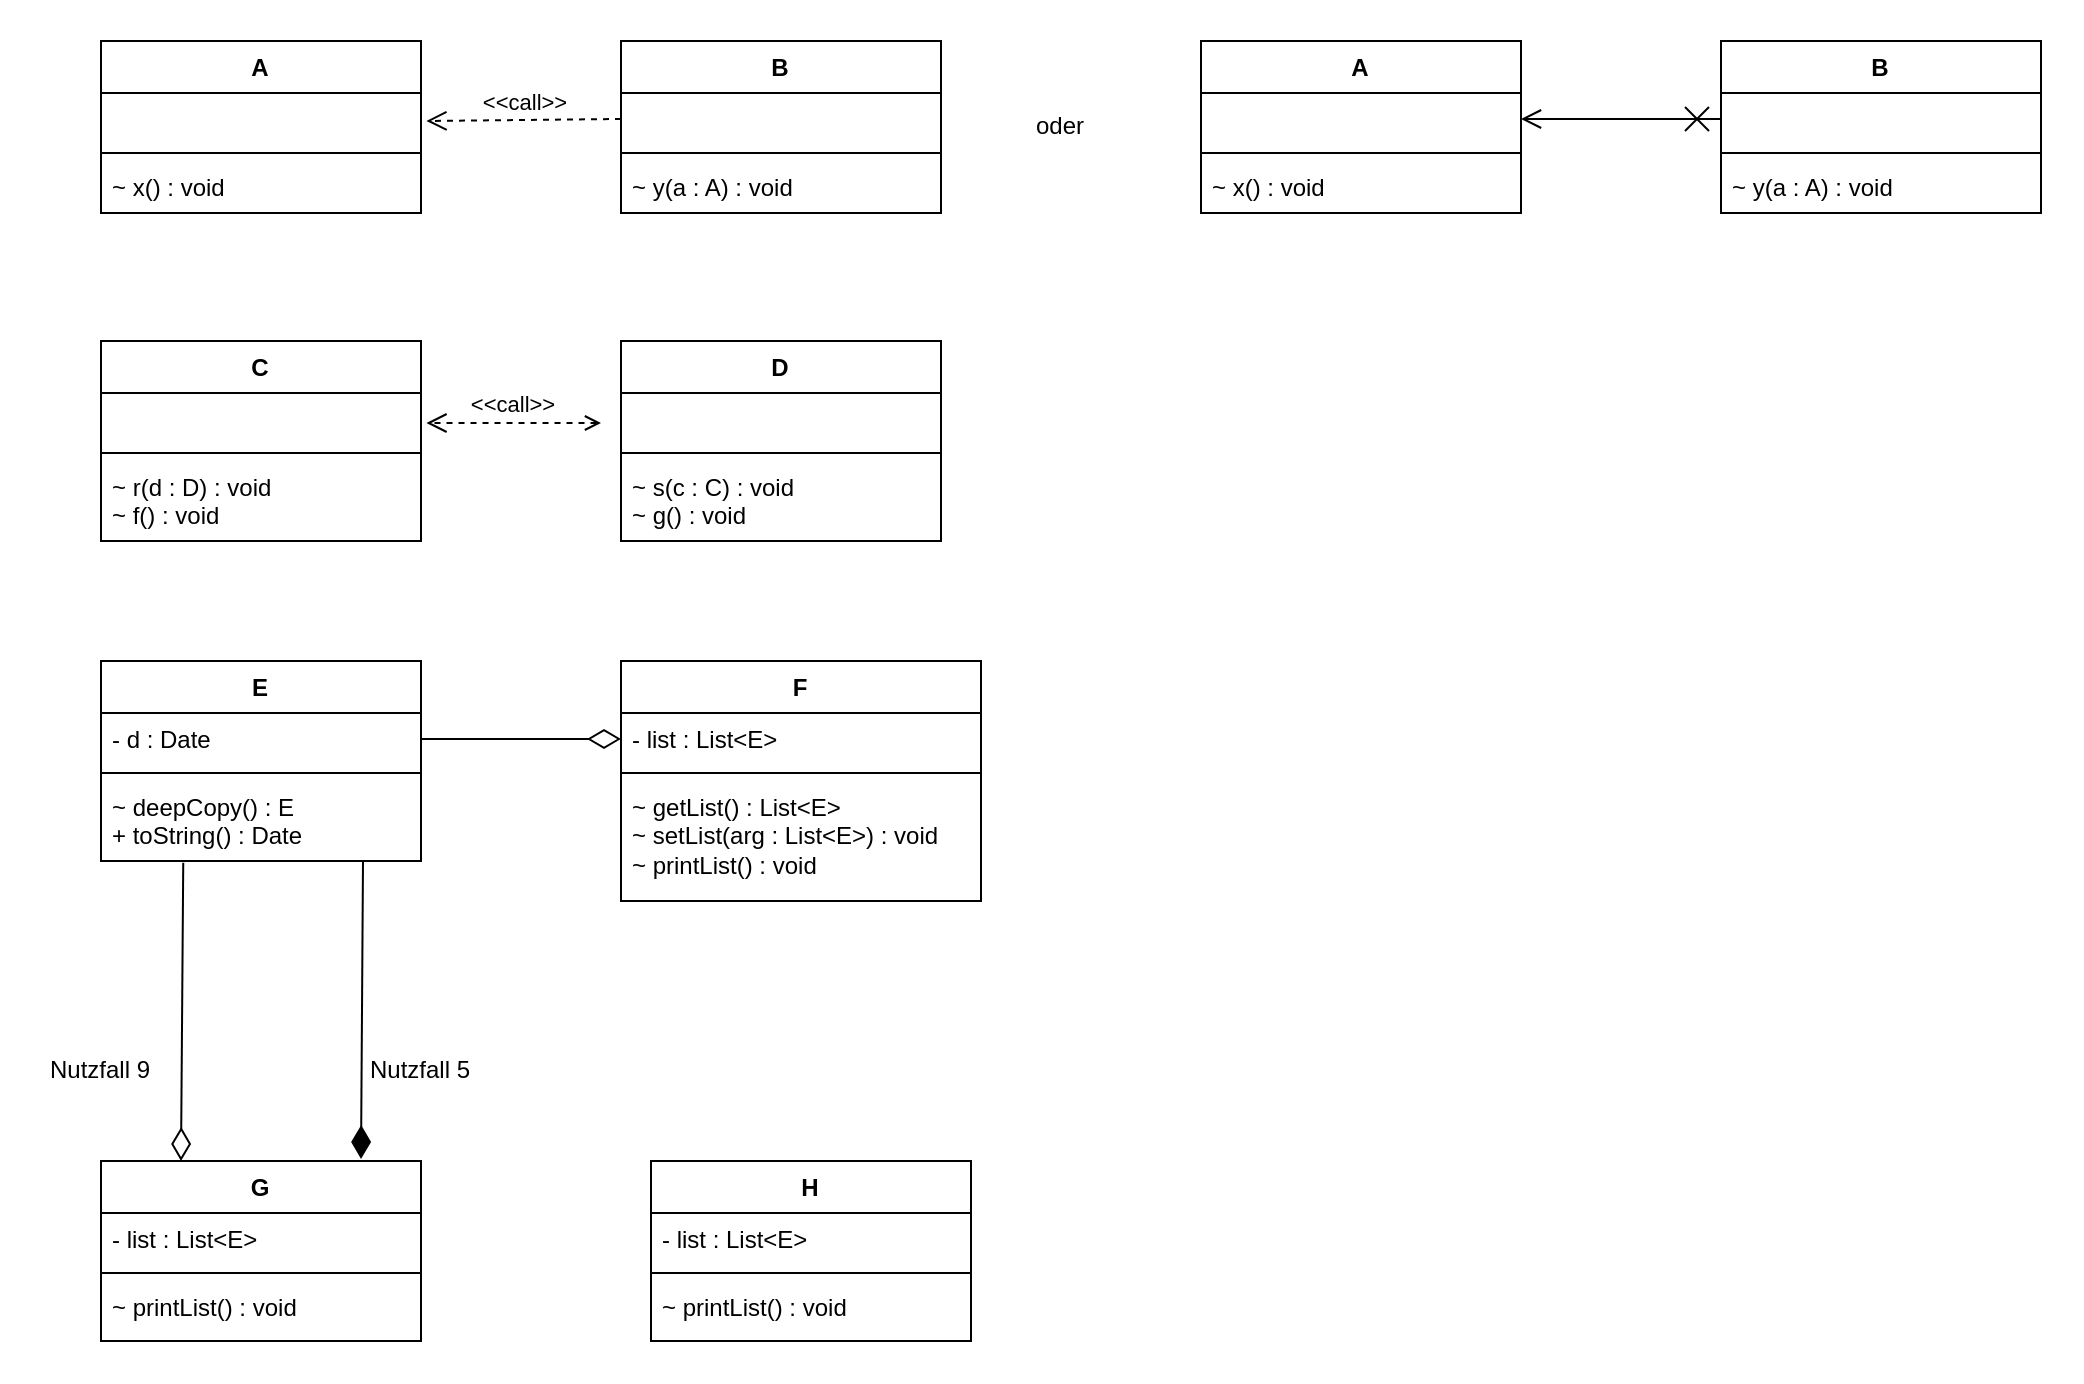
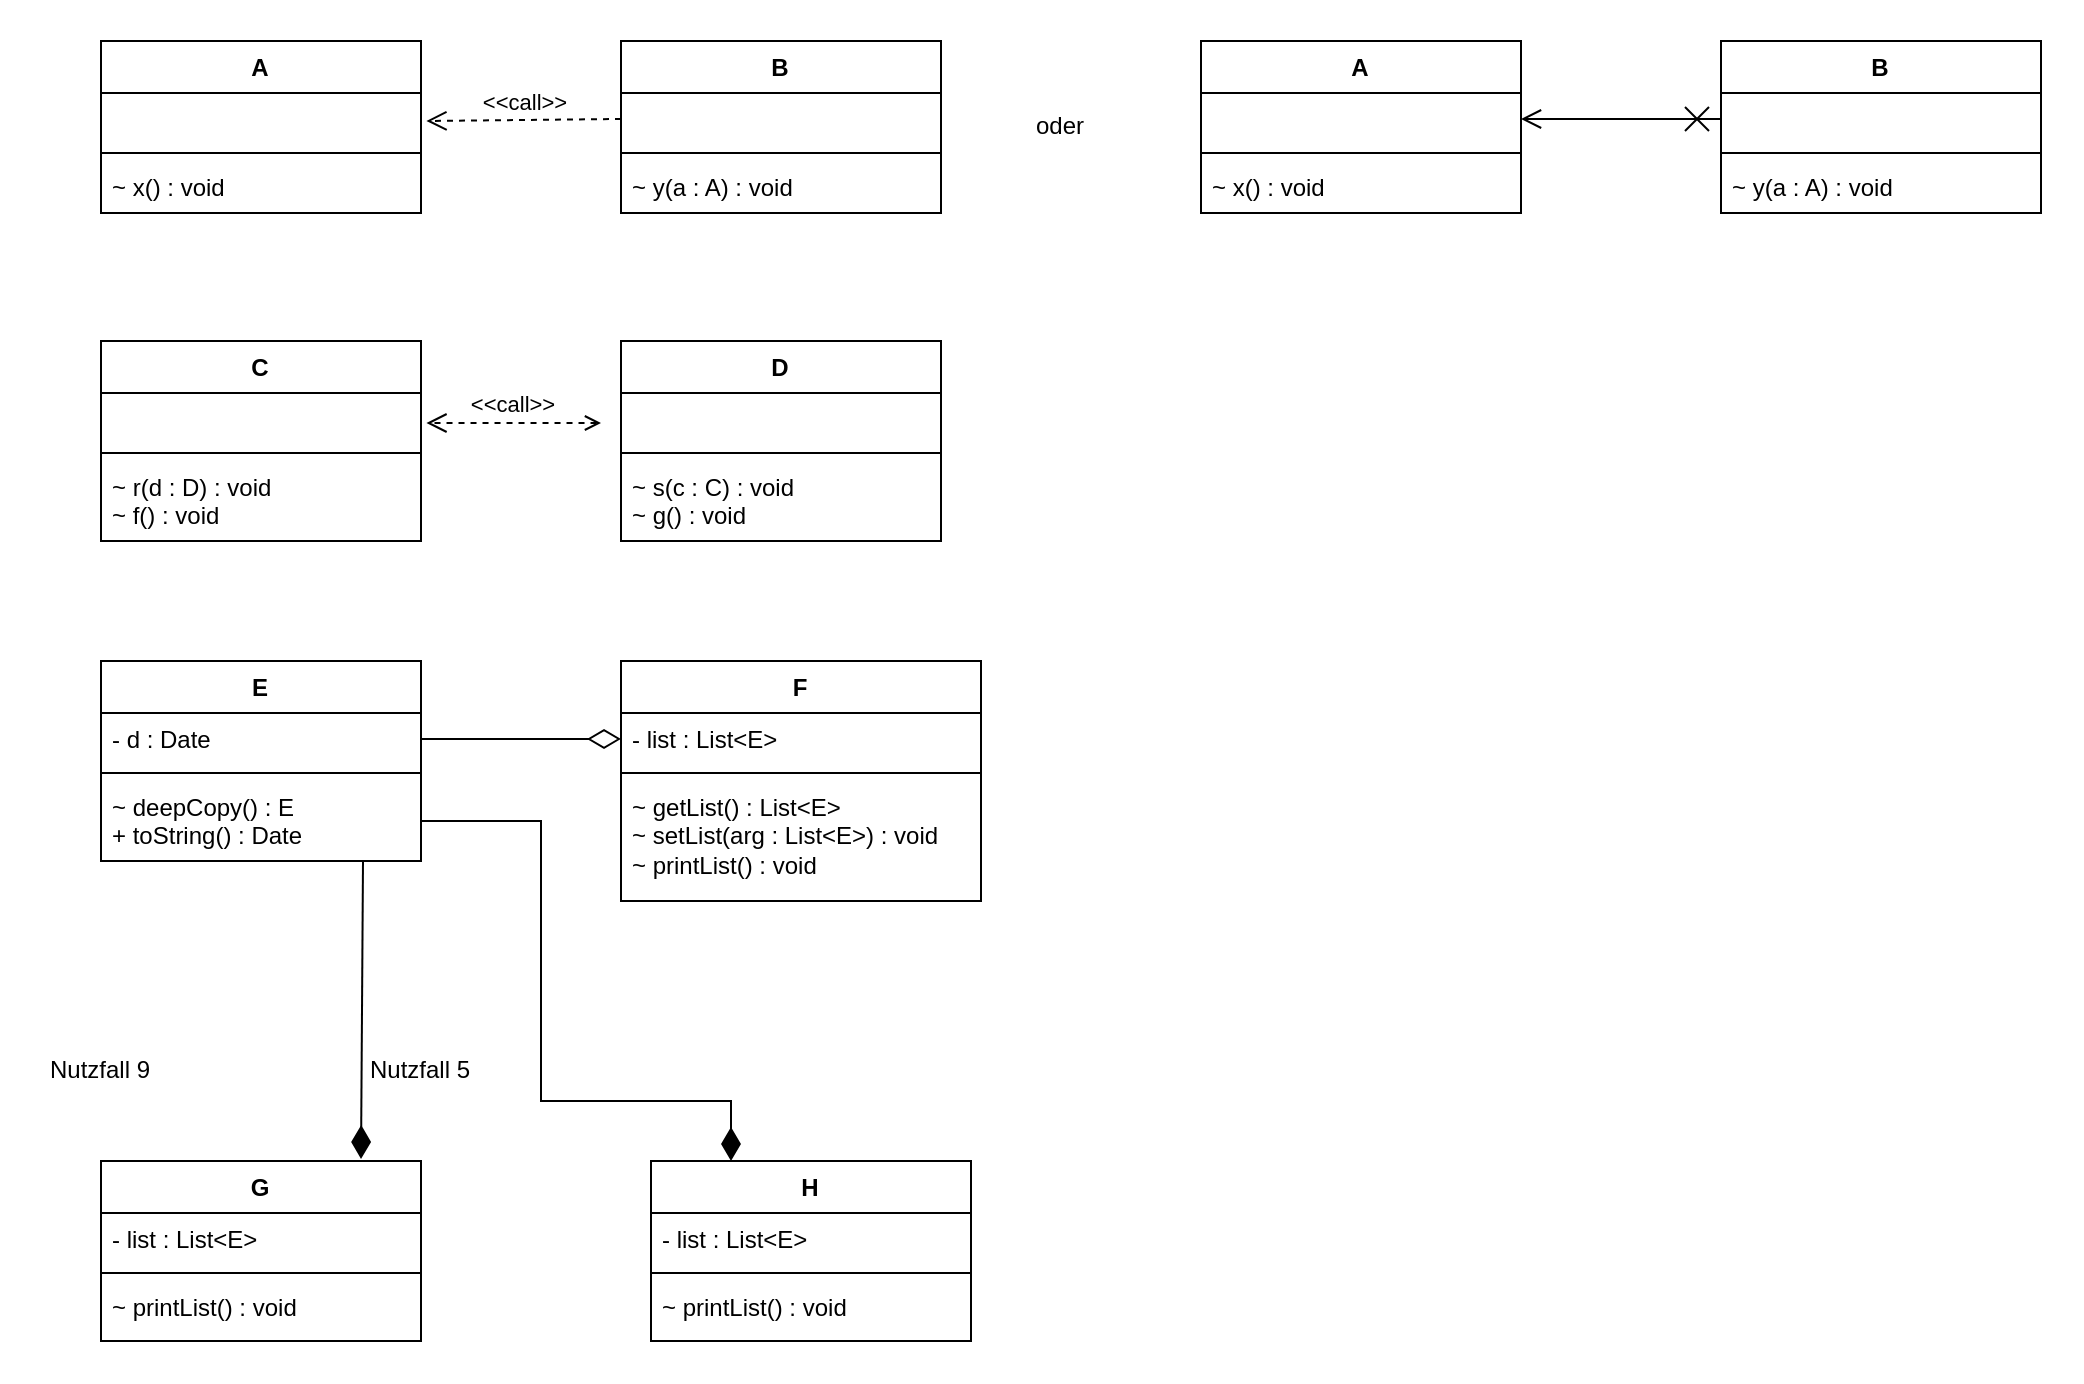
edge "~ deepCopy() : E + toString() : Date" -> "G": removed
edge "~ deepCopy() : E + toString() : Date" -> "H": added
